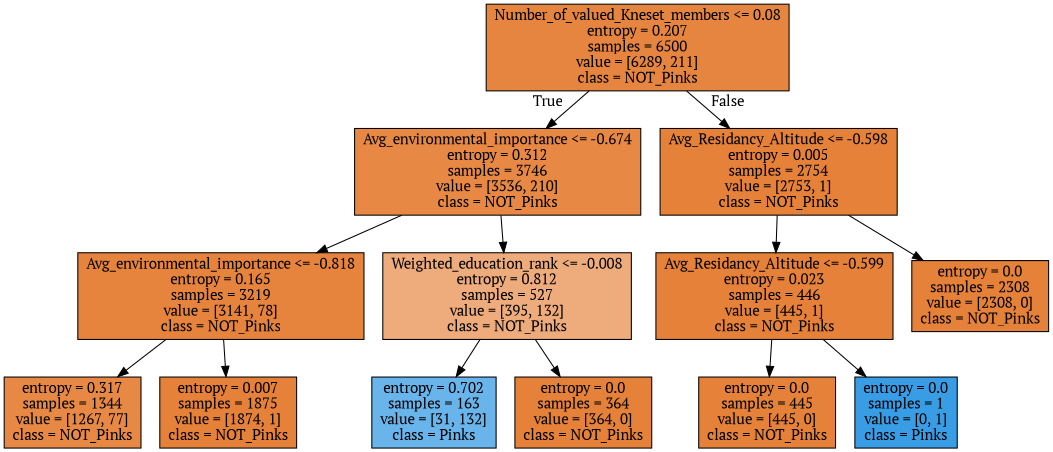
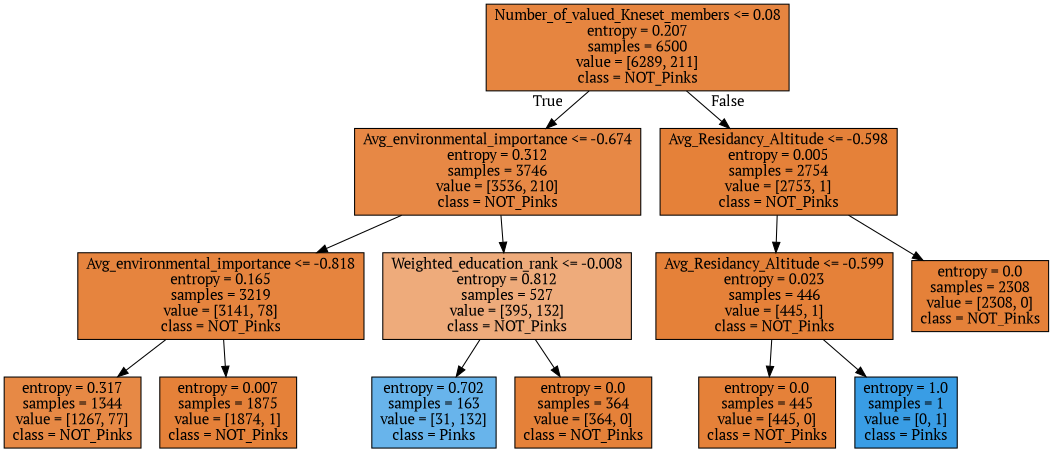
node "entropy = 0.0 samples = 1 value = [0, 1] class = Pinks": label "entropy = 0.0 samples = 1 value = [0, 1] class = Pinks" -> "entropy = 1.0 samples = 1 value = [0, 1] class = Pinks"
